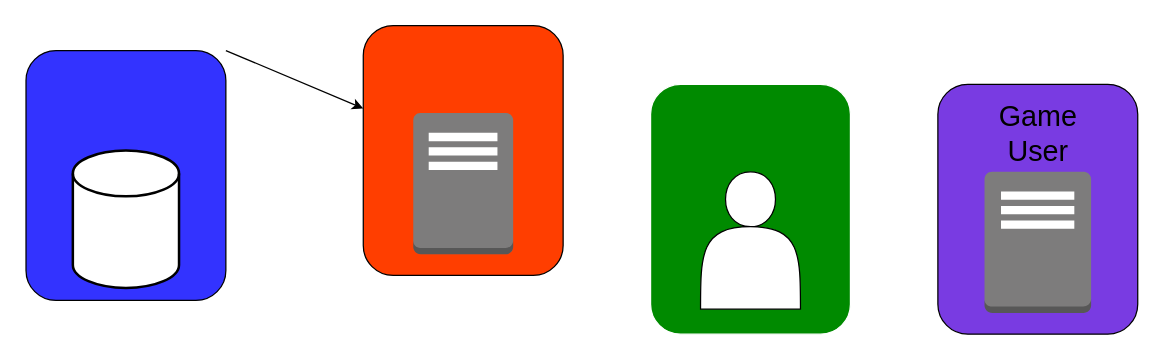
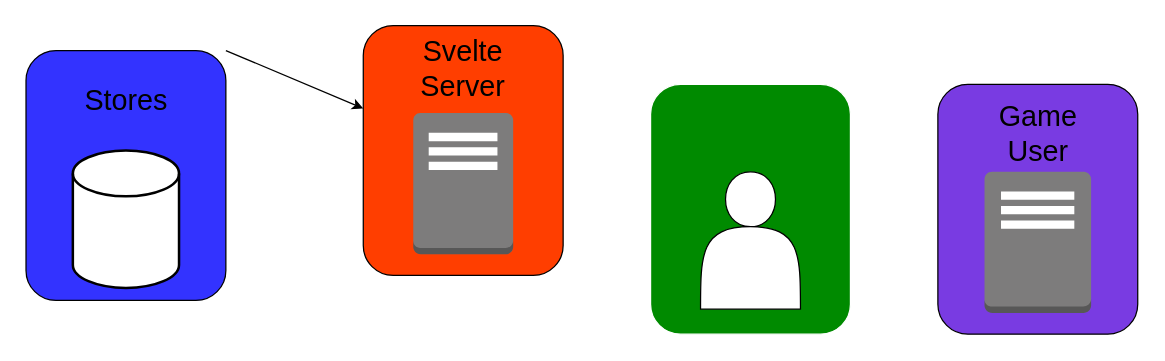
node "Svelte Server": added
node "Stores": added
